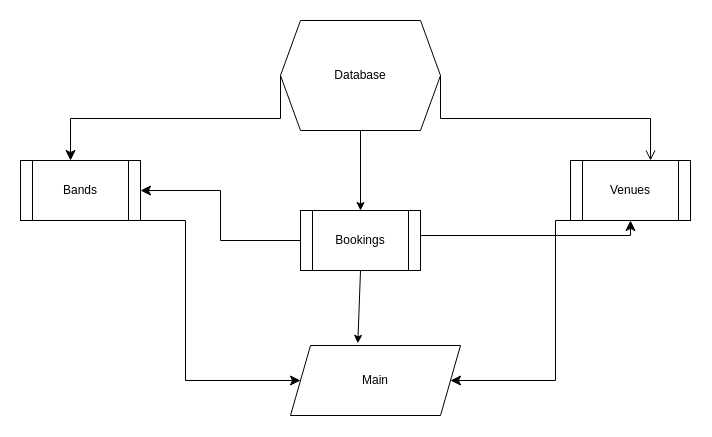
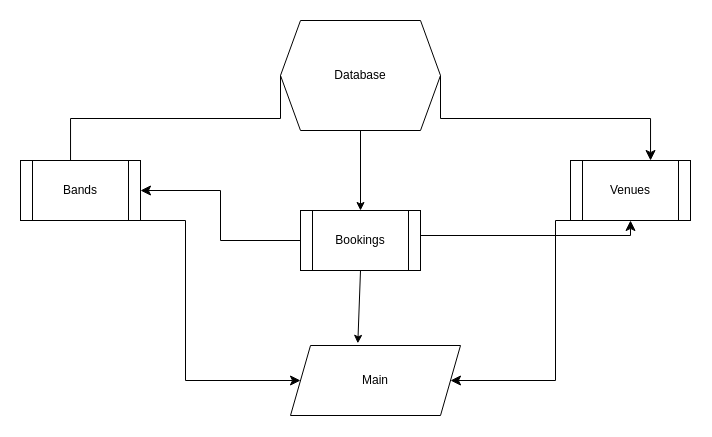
edge "Database" -> "Bands": arrowhead classic -> none
edge "Database" -> "Venues": arrowhead open -> classic
